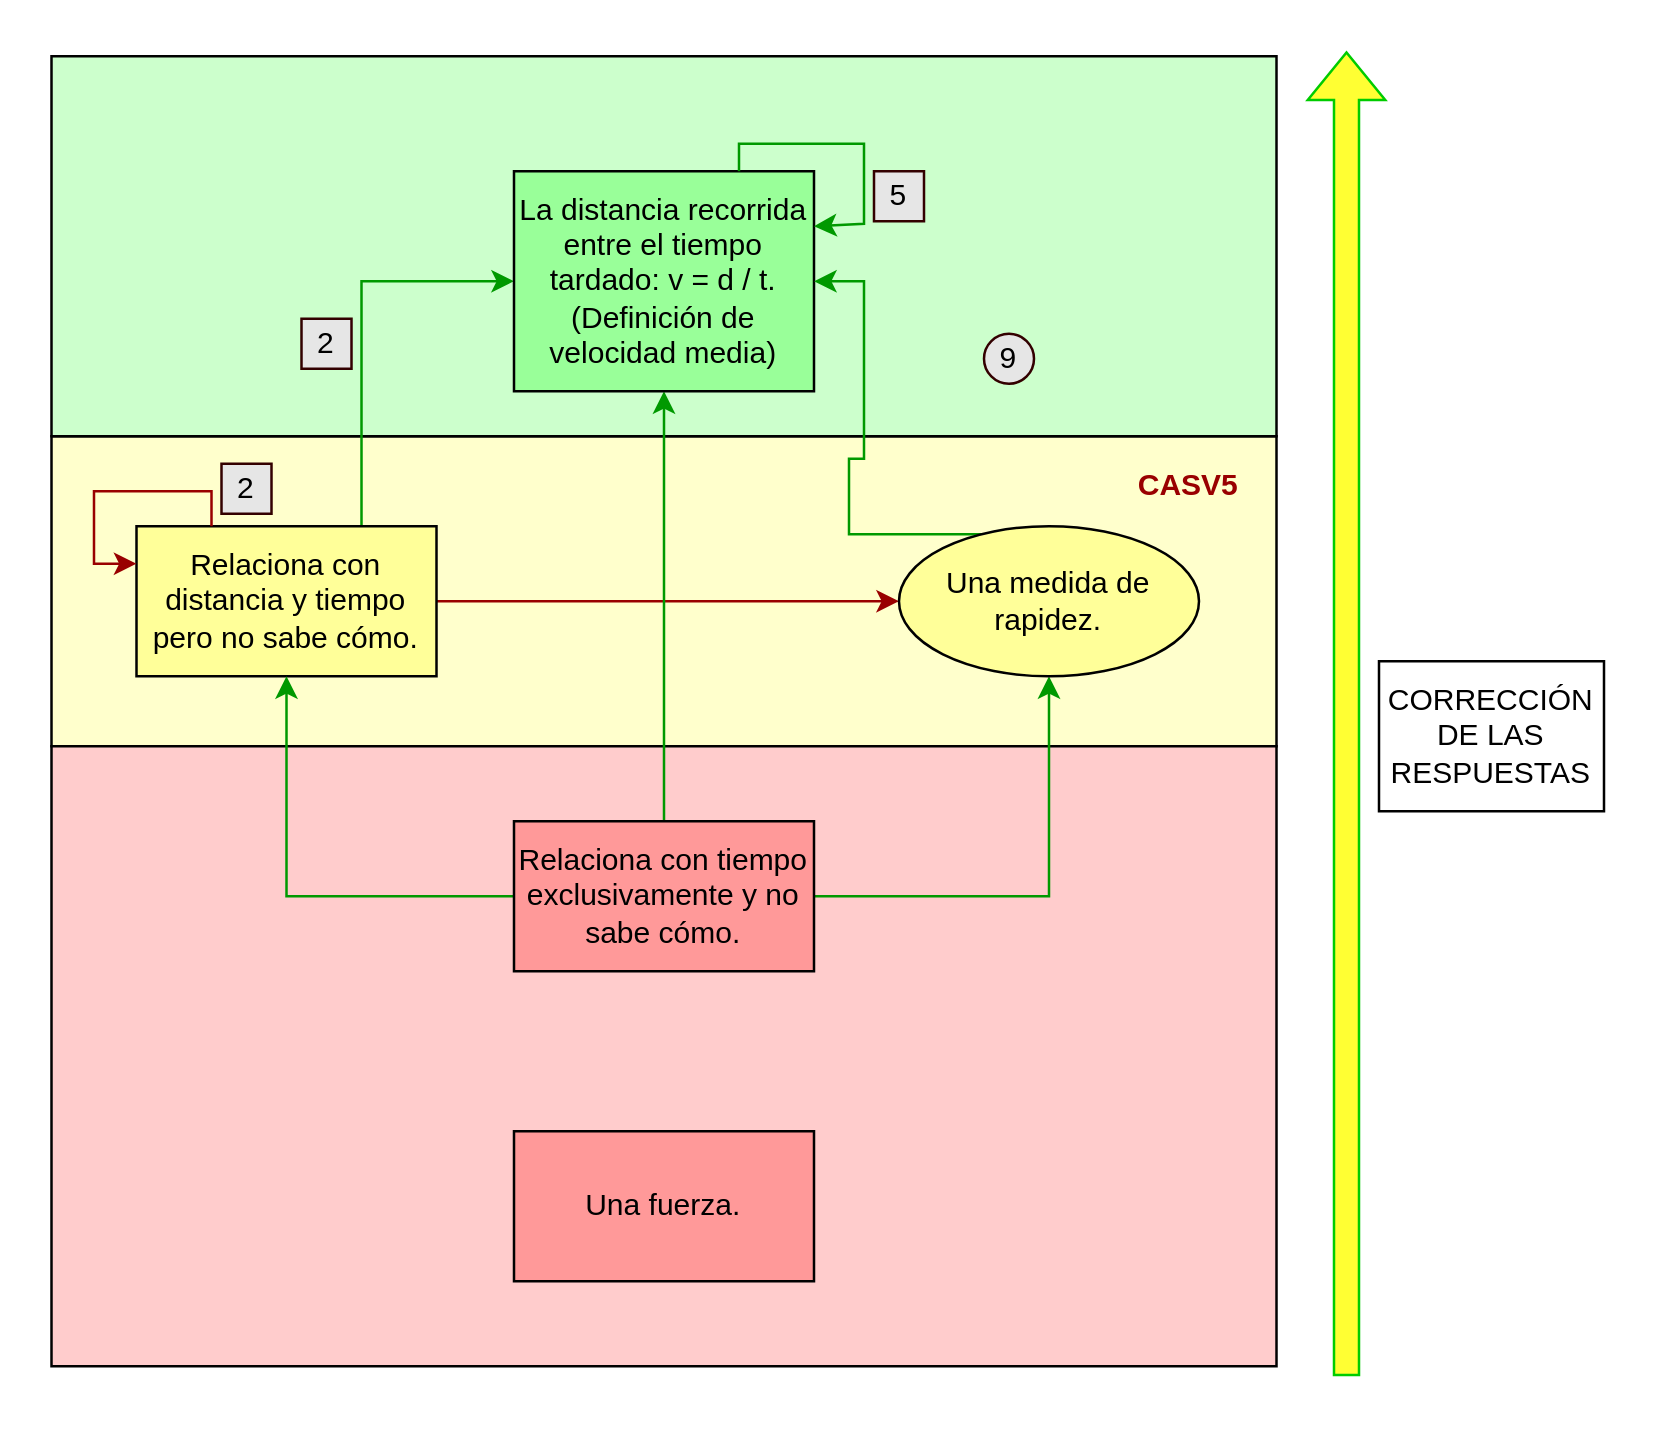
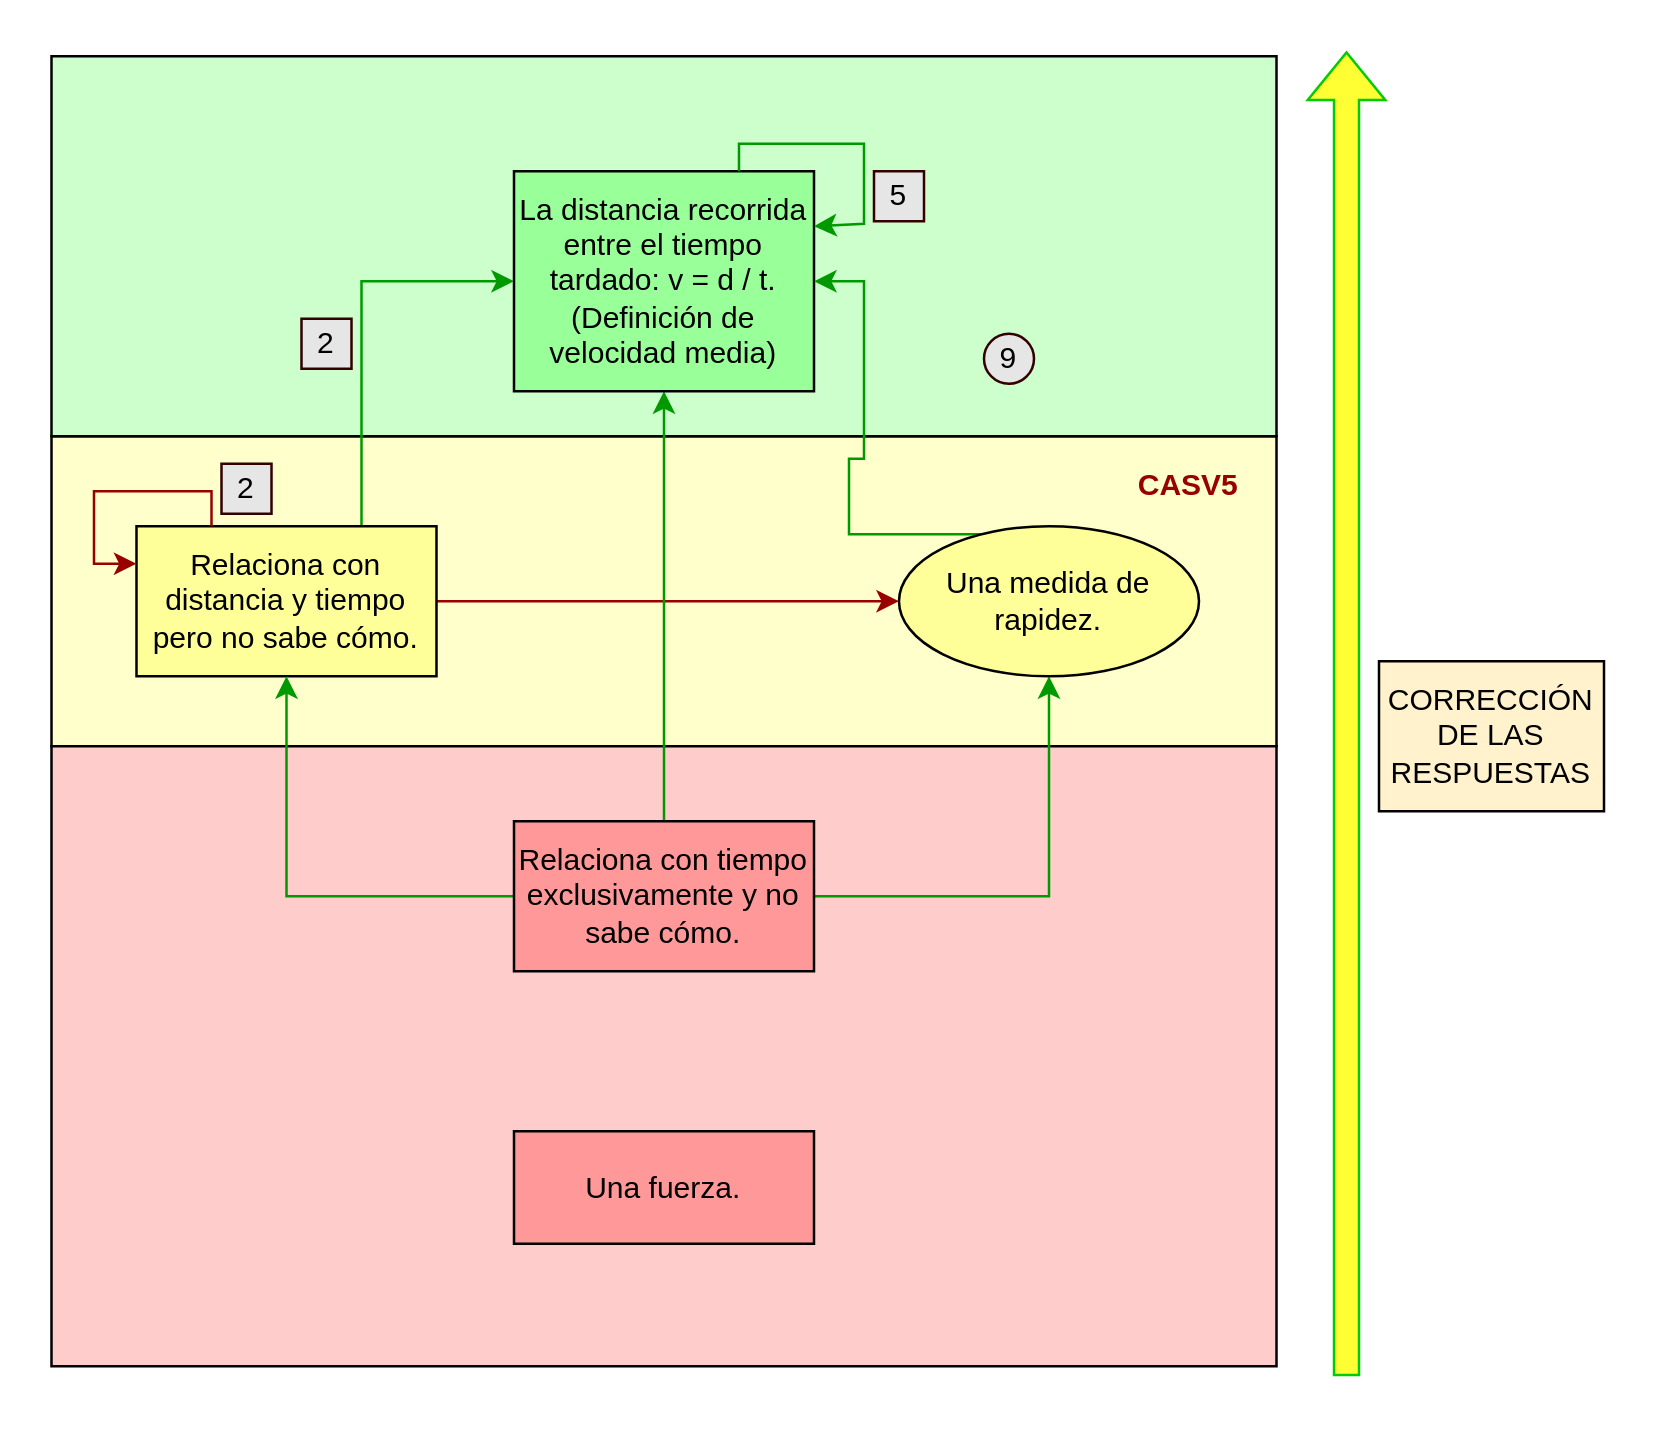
node "CORRECCIÓN DE LAS RESPUESTAS": fillcolor #ffffff -> #fff2cc
node "Una fuerza.": size 300x150 -> 300x113
